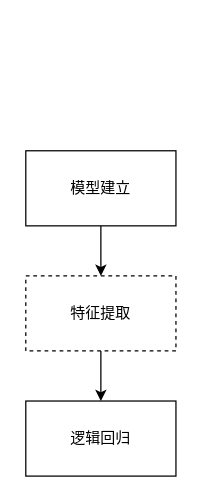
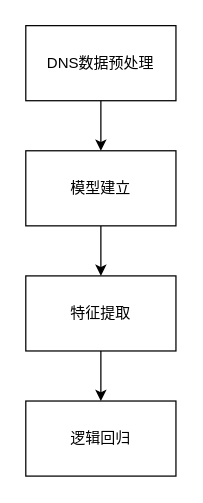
node "DNS数据预处理": added
edge "DNS数据预处理" -> "模型建立": added
node "特征提取": style dashed -> solid
